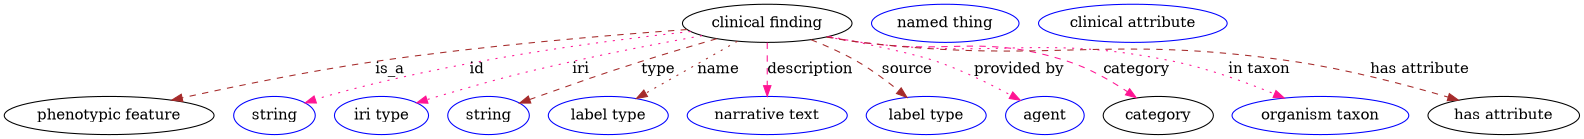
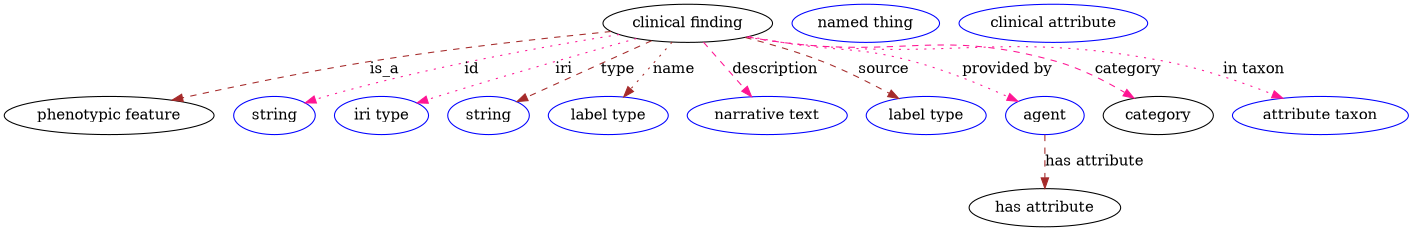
edge "clinical finding" -> "has attribute": now "agent" -> "has attribute"
node "organism taxon": label "organism taxon" -> "attribute taxon"
